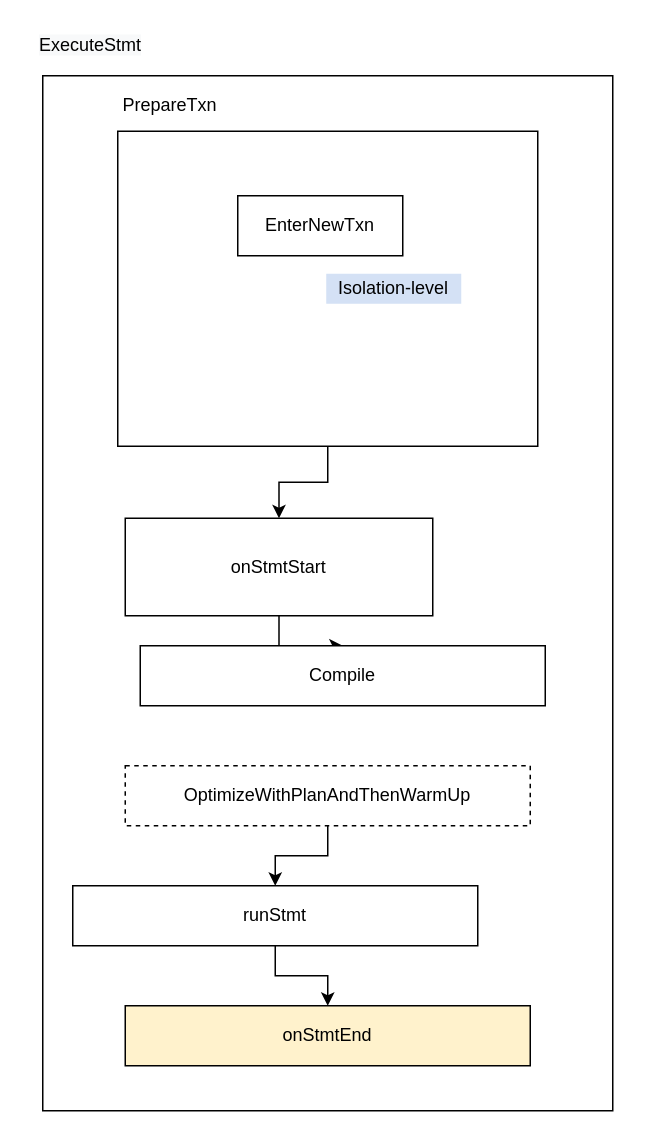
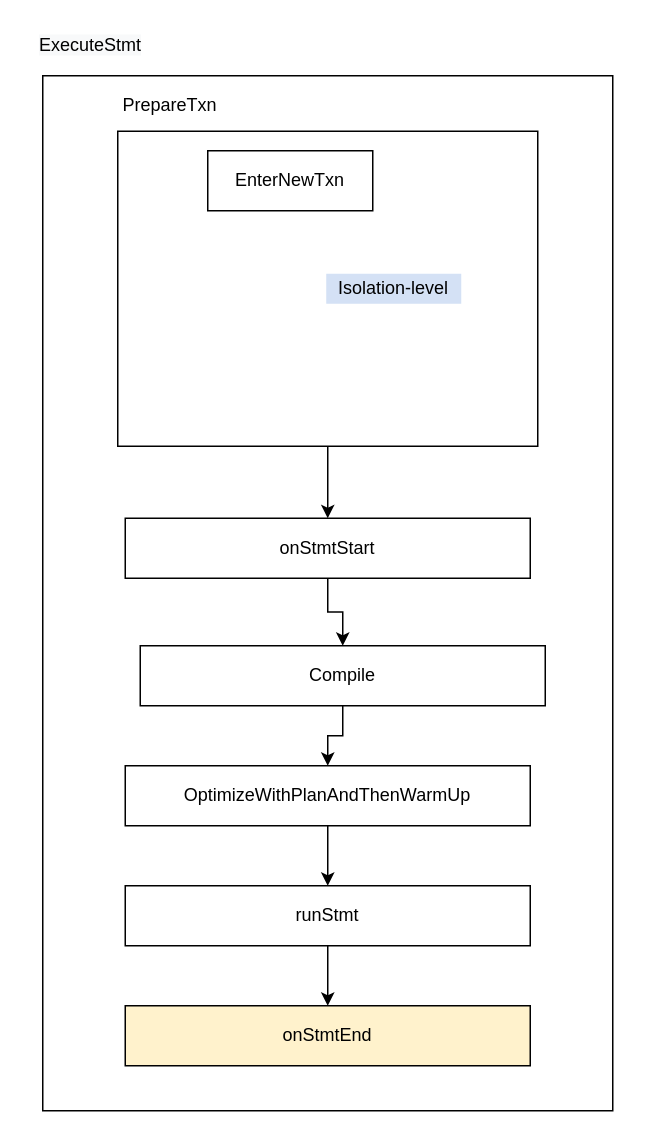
node "EnterNewTxn": moved (320, 226) -> (290, 181)
node "onStmtStart": size 308x98 -> 405x60
edge "Compile" -> "OptimizeWithPlanAndThenWarmUp": added
node "OptimizeWithPlanAndThenWarmUp": style dashed -> solid
node "runStmt": moved (275, 916) -> (328, 916)
